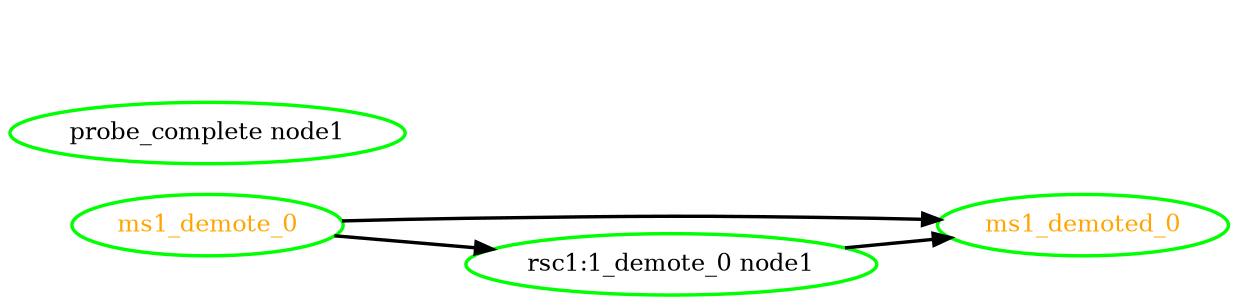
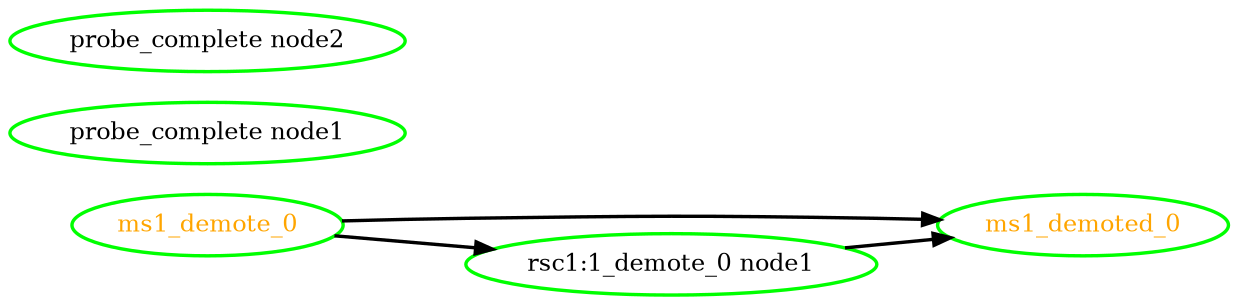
node "probe_complete node2": added
